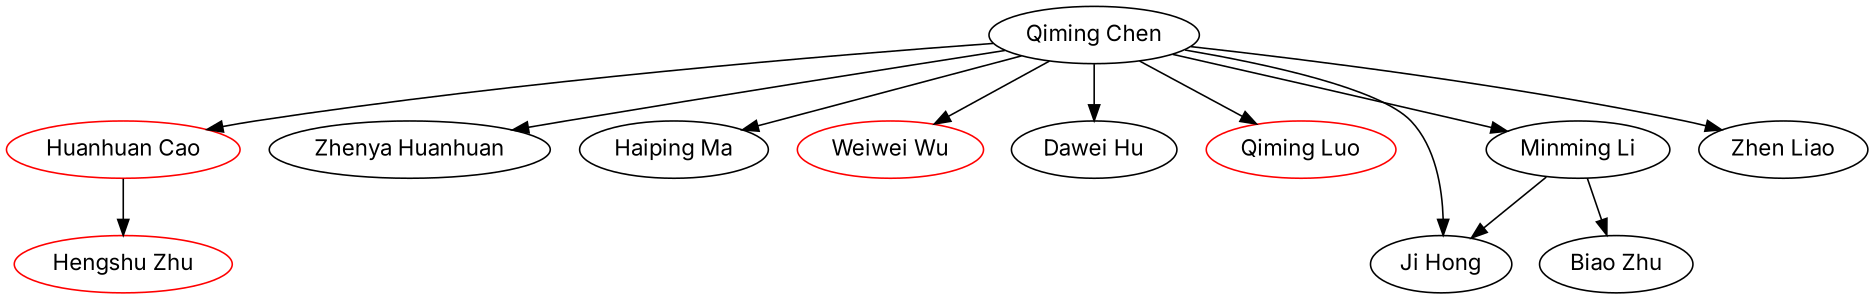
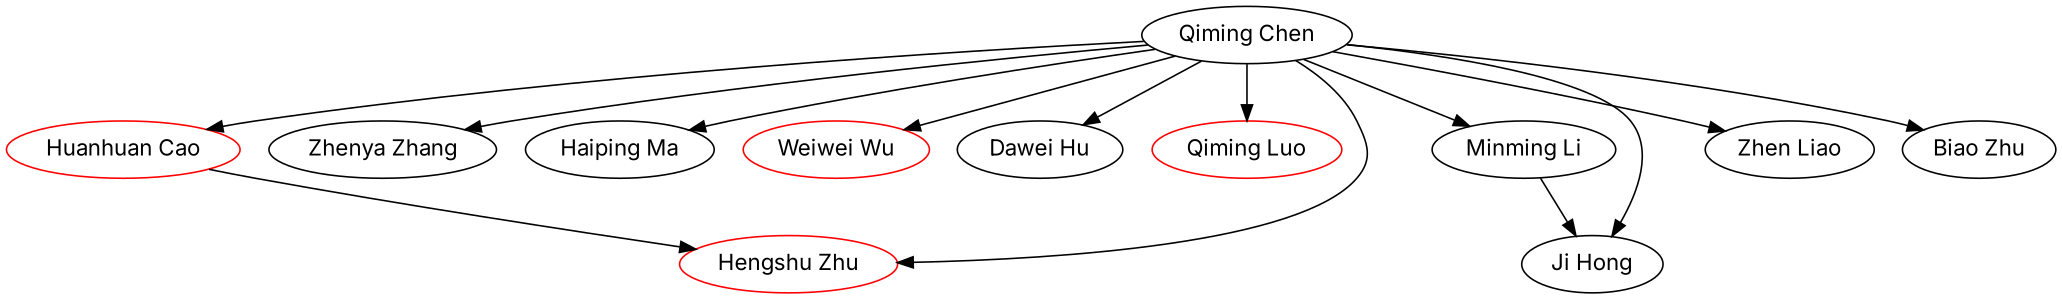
node "Zhenya Huanhuan": label "Zhenya Huanhuan" -> "Zhenya Zhang"
edge "Minming Li" -> "Biao Zhu": now "Qiming Chen" -> "Biao Zhu"
edge "Qiming Chen" -> "Hengshu Zhu": added
